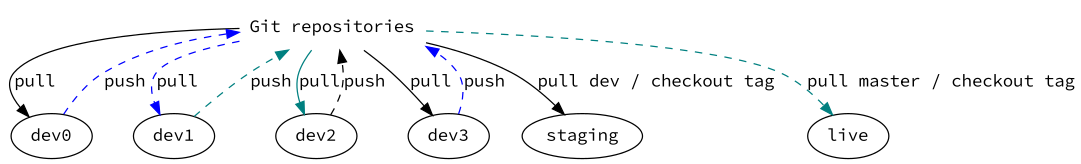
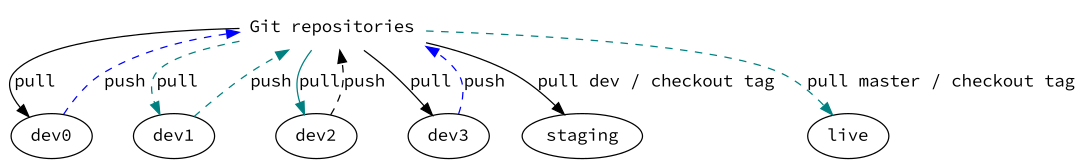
edge "Git repositories" -> "dev1": color blue -> teal
